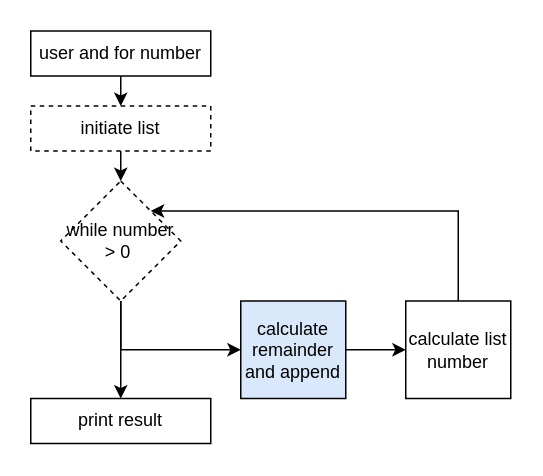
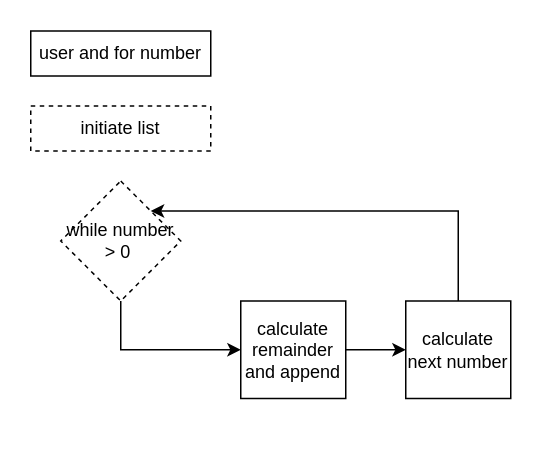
edge "user and for number" -> "initiate list": removed
edge "initiate list" -> "while number > 0": removed
node "calculate remainder and append": fillcolor #dae8fc -> #ffffff
node "calculate list number": label "calculate list number" -> "calculate next number"
edge "while number > 0" -> "print result": removed
node "print result": removed
